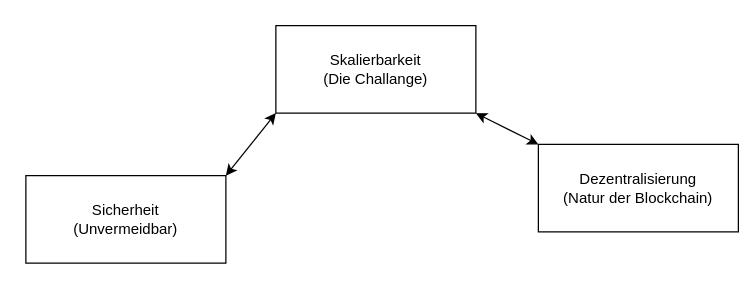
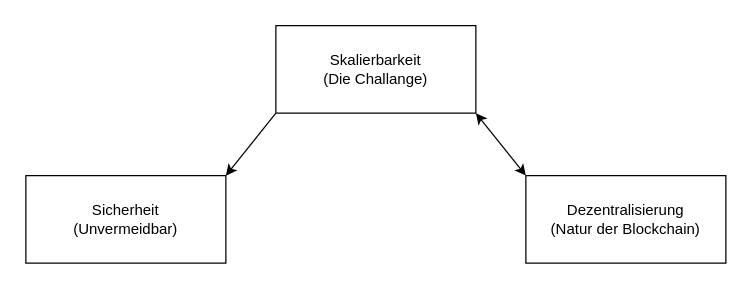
edge "Skalierbarkeit (Die Challange)" -- "Sicherheit (Unvermeidbar)": arrowhead classic -> none
node "Dezentralisierung (Natur der Blockchain)": moved (638, 188) -> (626, 219)
